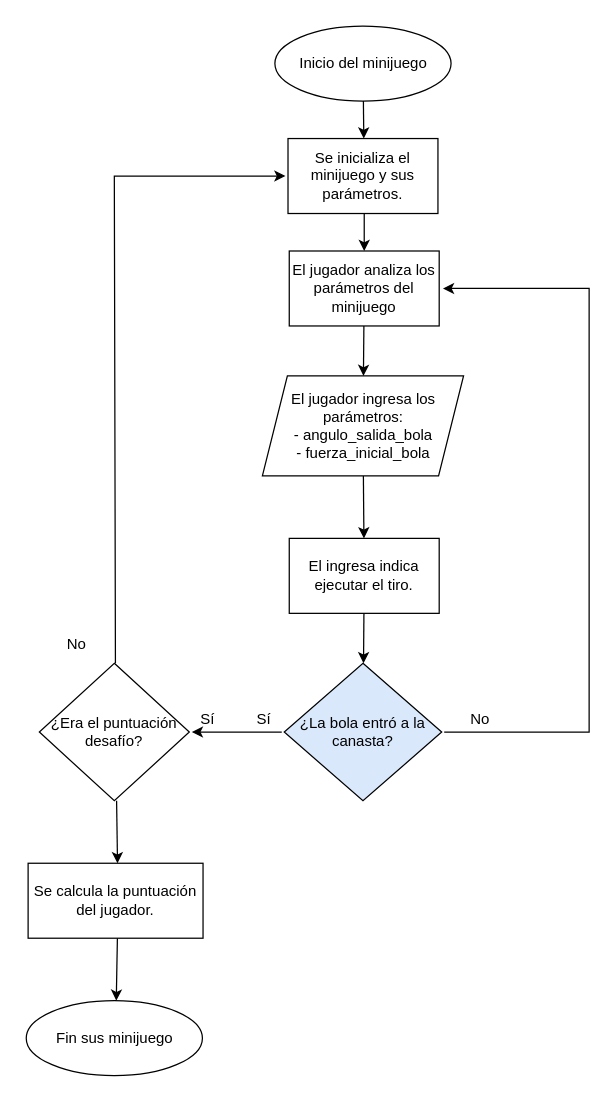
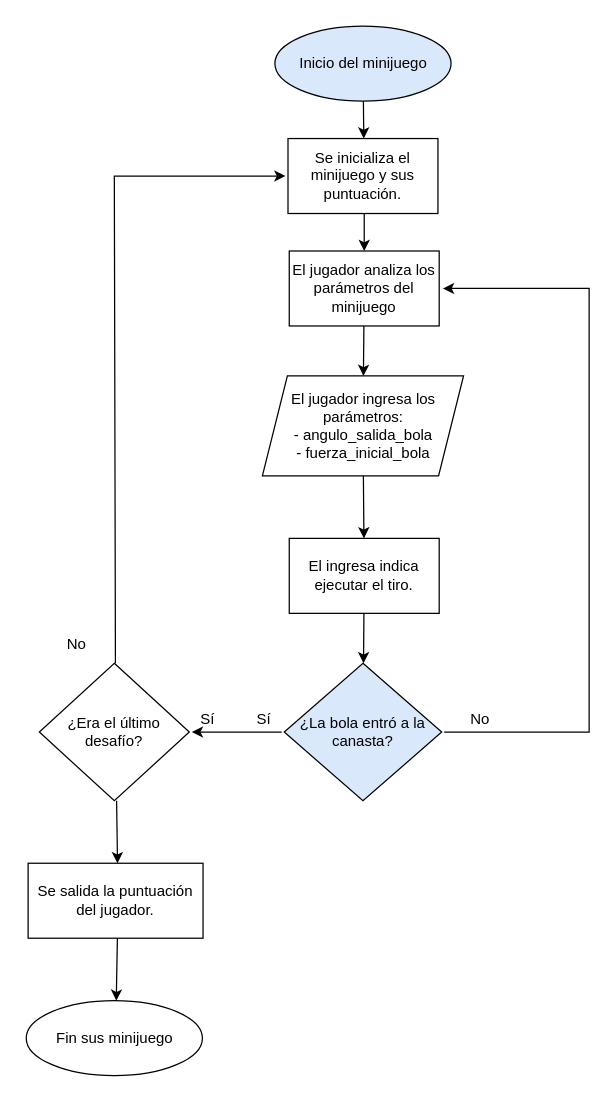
node "Inicio del minijuego": fillcolor #ffffff -> #dae8fc
node "Se inicializa el minijuego y sus parámetros.": label "Se inicializa el minijuego y sus parámetros." -> "Se inicializa el minijuego y sus puntuación."
node "¿Era el puntuación desafío?": label "¿Era el puntuación desafío?" -> "¿Era el último desafío?"
node "Se calcula la puntuación del jugador.": label "Se calcula la puntuación del jugador." -> "Se salida la puntuación del jugador."
